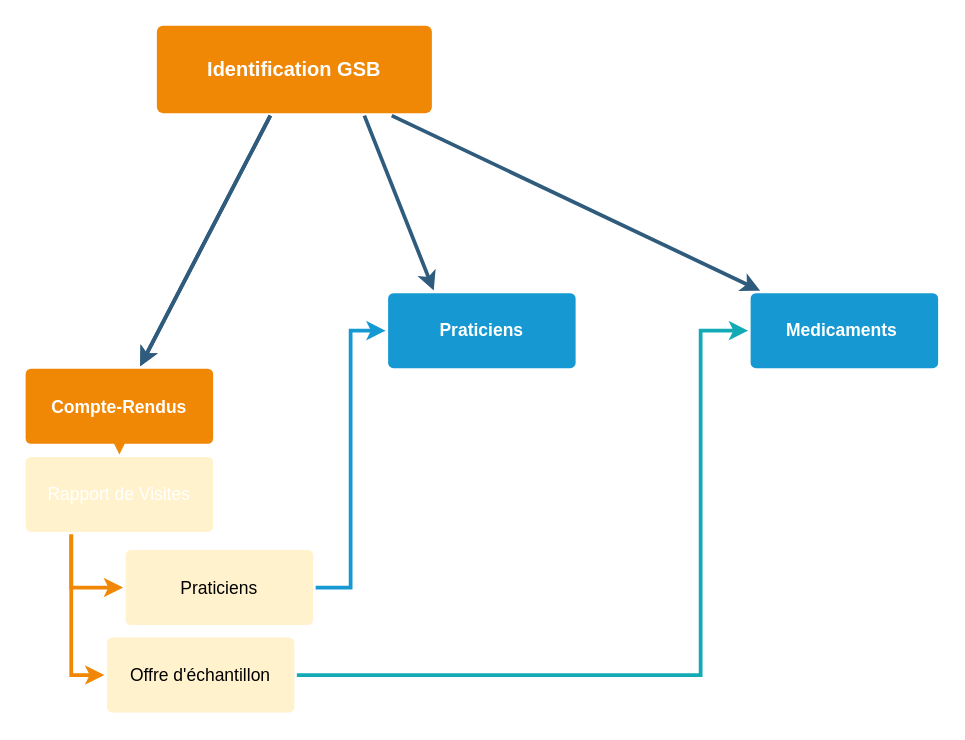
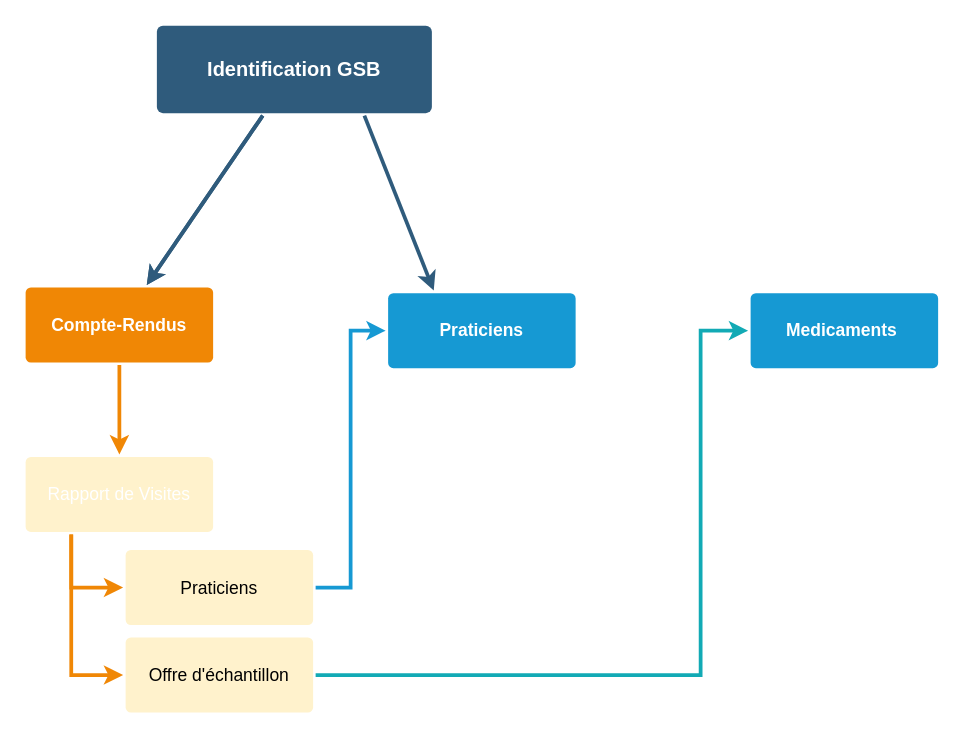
node "Identification GSB": fillcolor #f08705 -> #2f5b7c
edge "Identification GSB" -> "Medicaments": removed
node "Compte-Rendus": moved (119, 406) -> (119, 325)
node "Offre d'échantillon": moved (201, 675) -> (219, 675)
